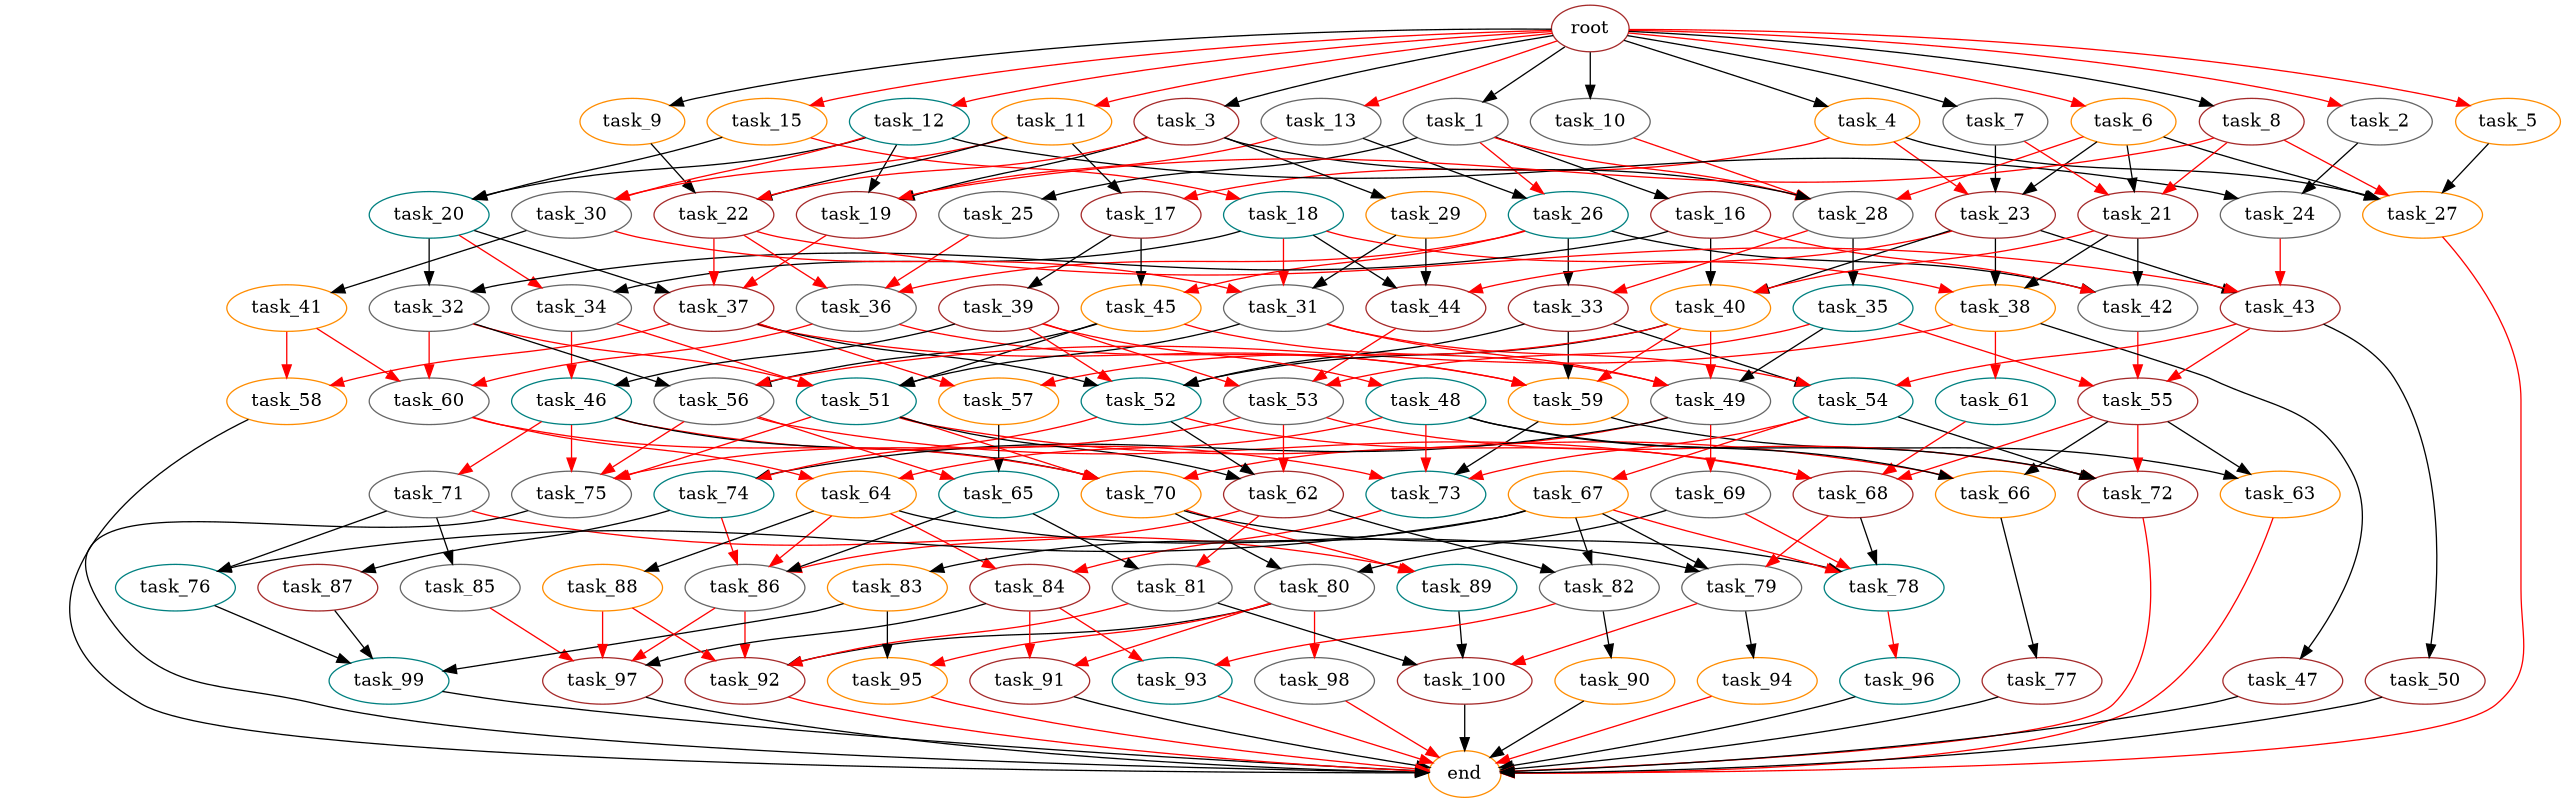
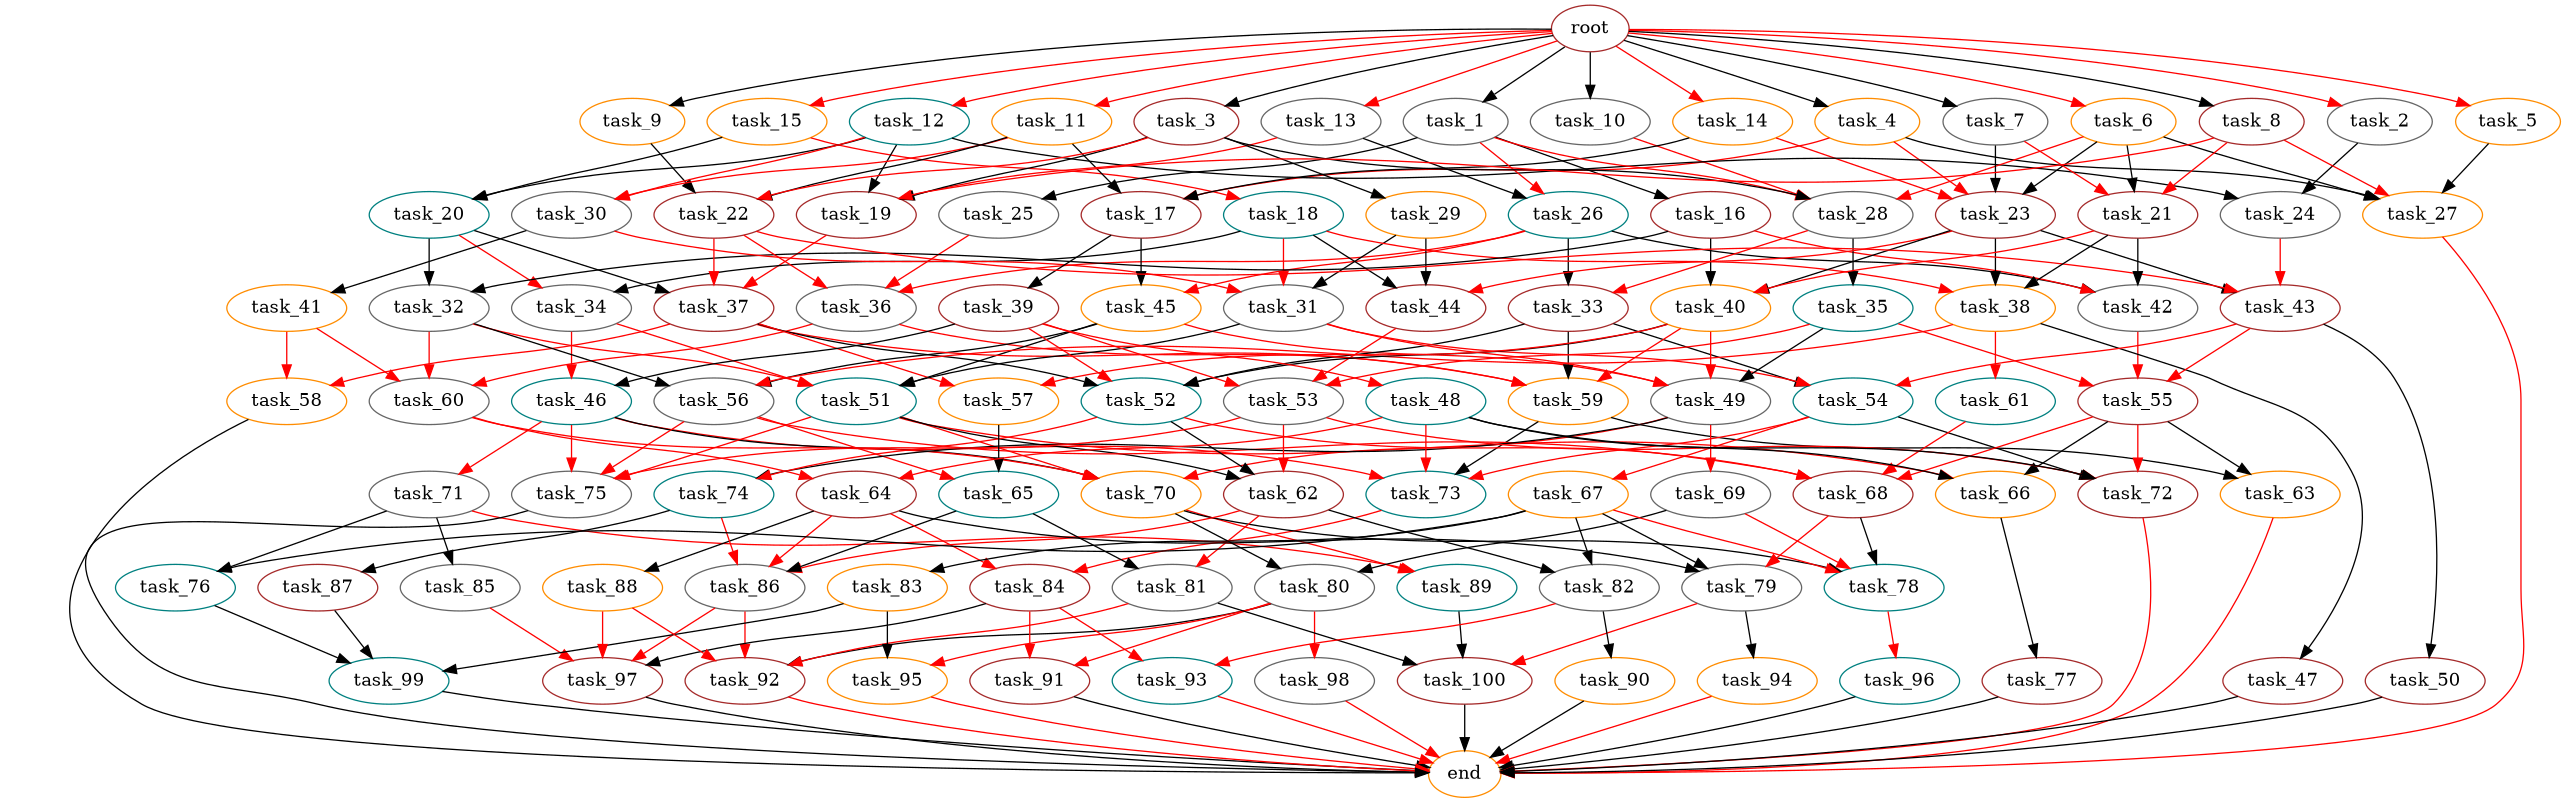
node "task_14": added
node "task_64": color darkorange -> brown
